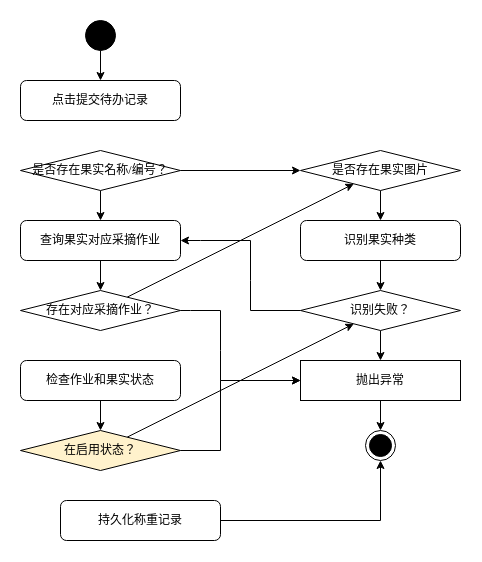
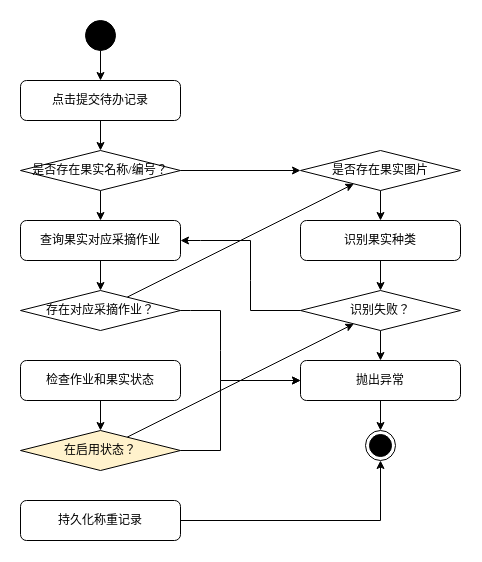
edge "点击提交待办记录" -> "是否存在果实名称/编号？": added
node "抛出异常": shape rectangle -> rounded rectangle
node "持久化称重记录": moved (141, 521) -> (101, 521)
